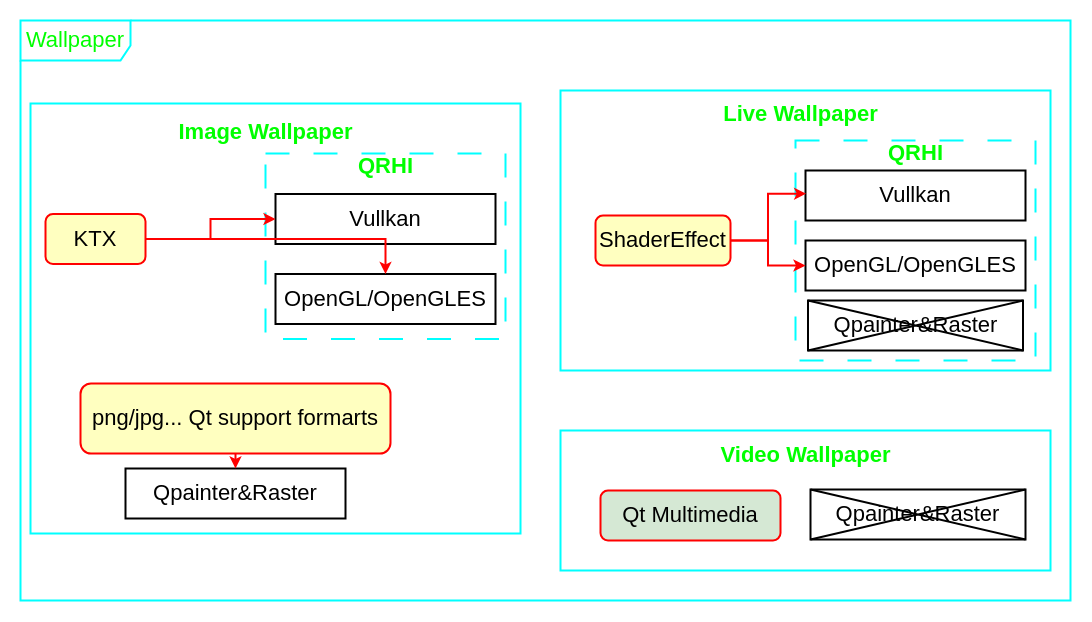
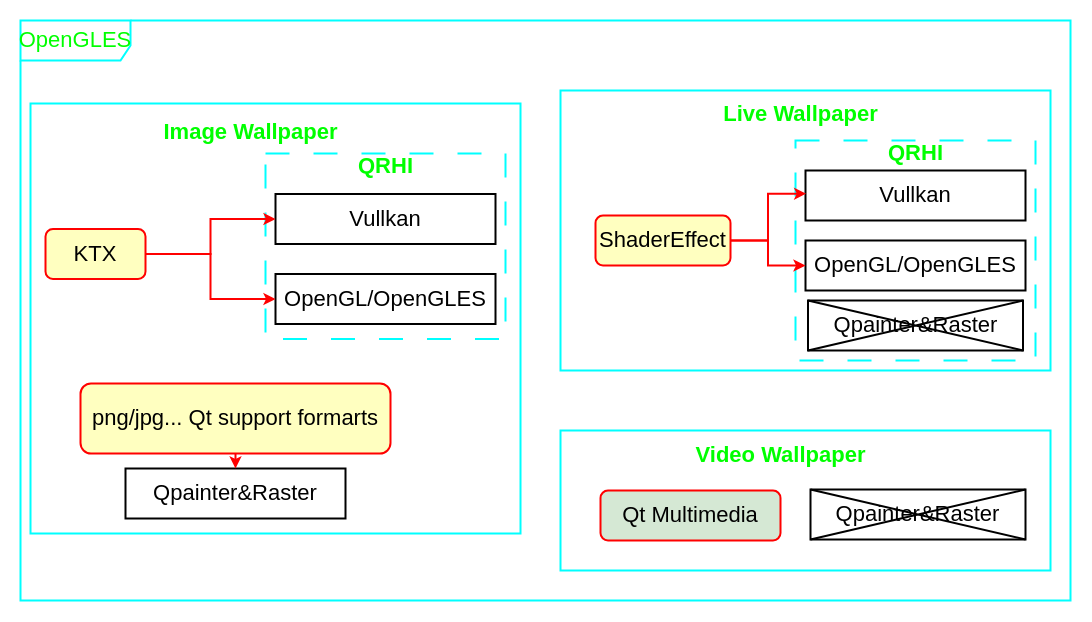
node "Wallpaper": label "Wallpaper" -> "OpenGLES"
node "Image Wallpaper": moved (266, 133) -> (251, 133)
node "KTX": moved (96, 239) -> (96, 254)
node "Video Wallpaper": moved (806, 455) -> (781, 455)
